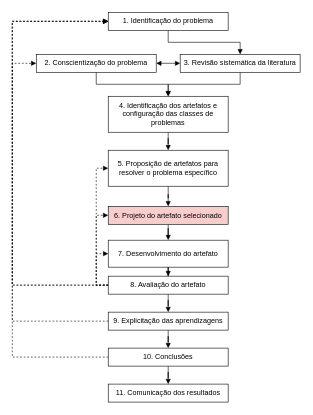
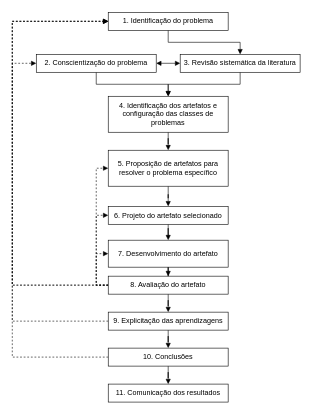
node "6. Projeto do artefato selecionado": fillcolor #f8cecc -> #ffffff
